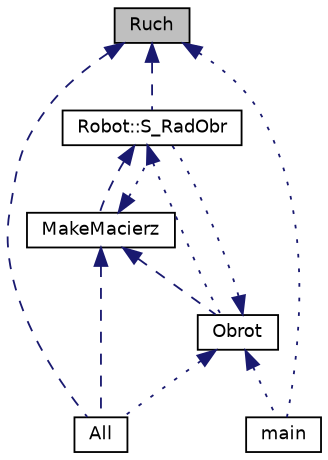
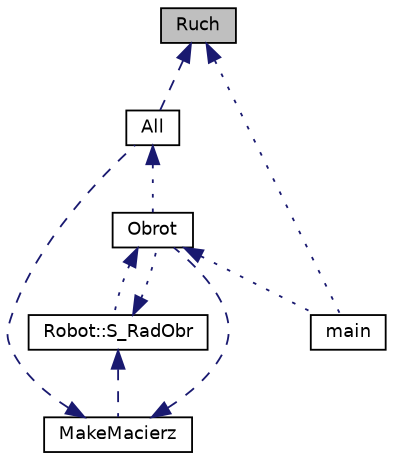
edge "Robot::S_RadObr" -> "Ruch": removed
edge "Robot::S_RadObr" -> "MakeMacierz": removed
edge "All" -> "Obrot": reversed
